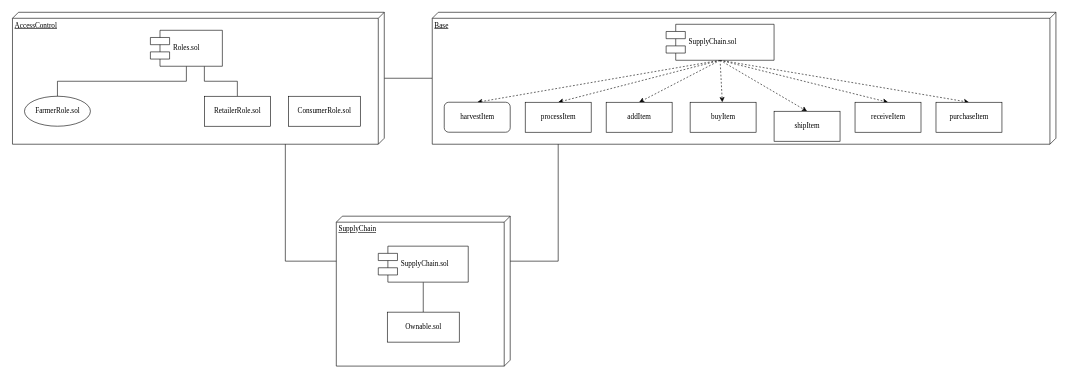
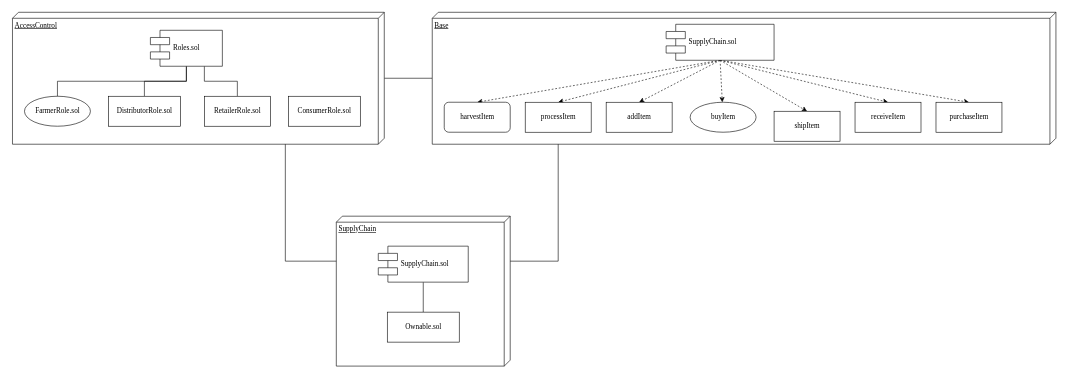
edge "Roles.sol" -- "DistributorRole.sol": added
node "DistributorRole.sol": added
node "buyItem": shape rectangle -> ellipse
